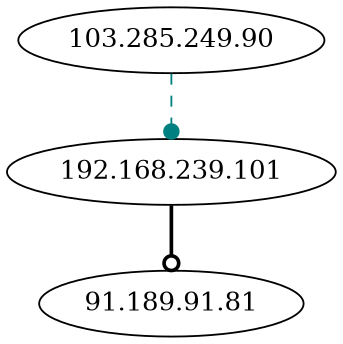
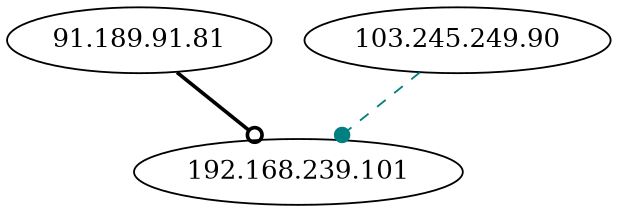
node "103.285.249.90": label "103.285.249.90" -> "103.245.249.90"
edge "192.168.239.101" -> "91.189.91.81": reversed
